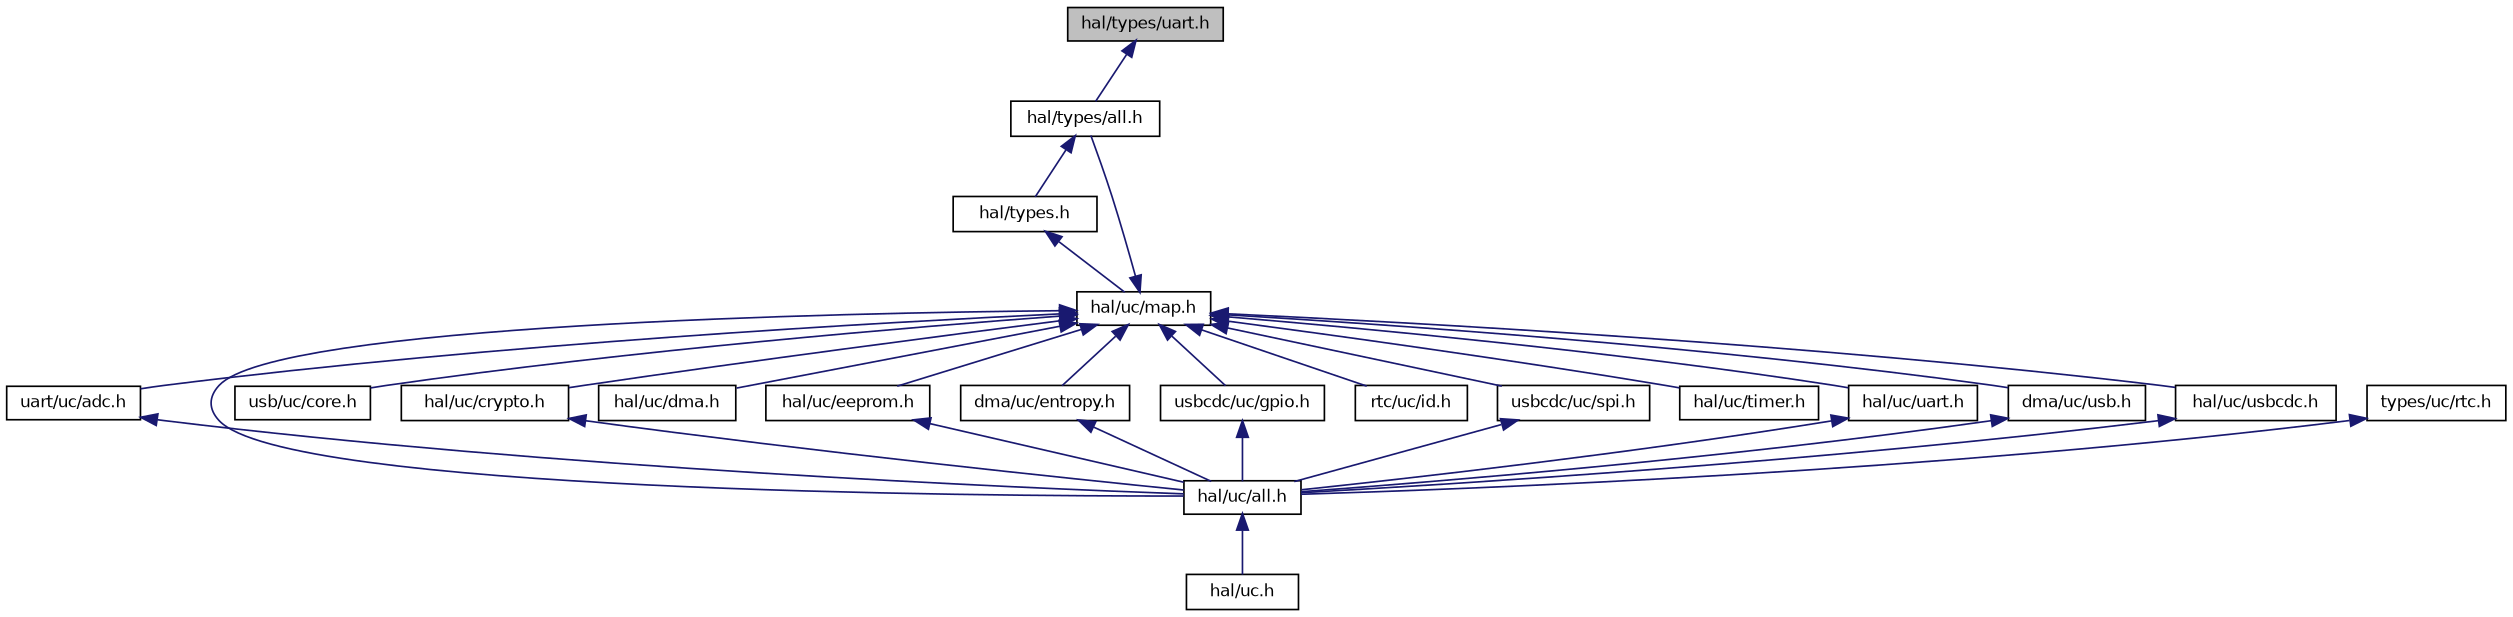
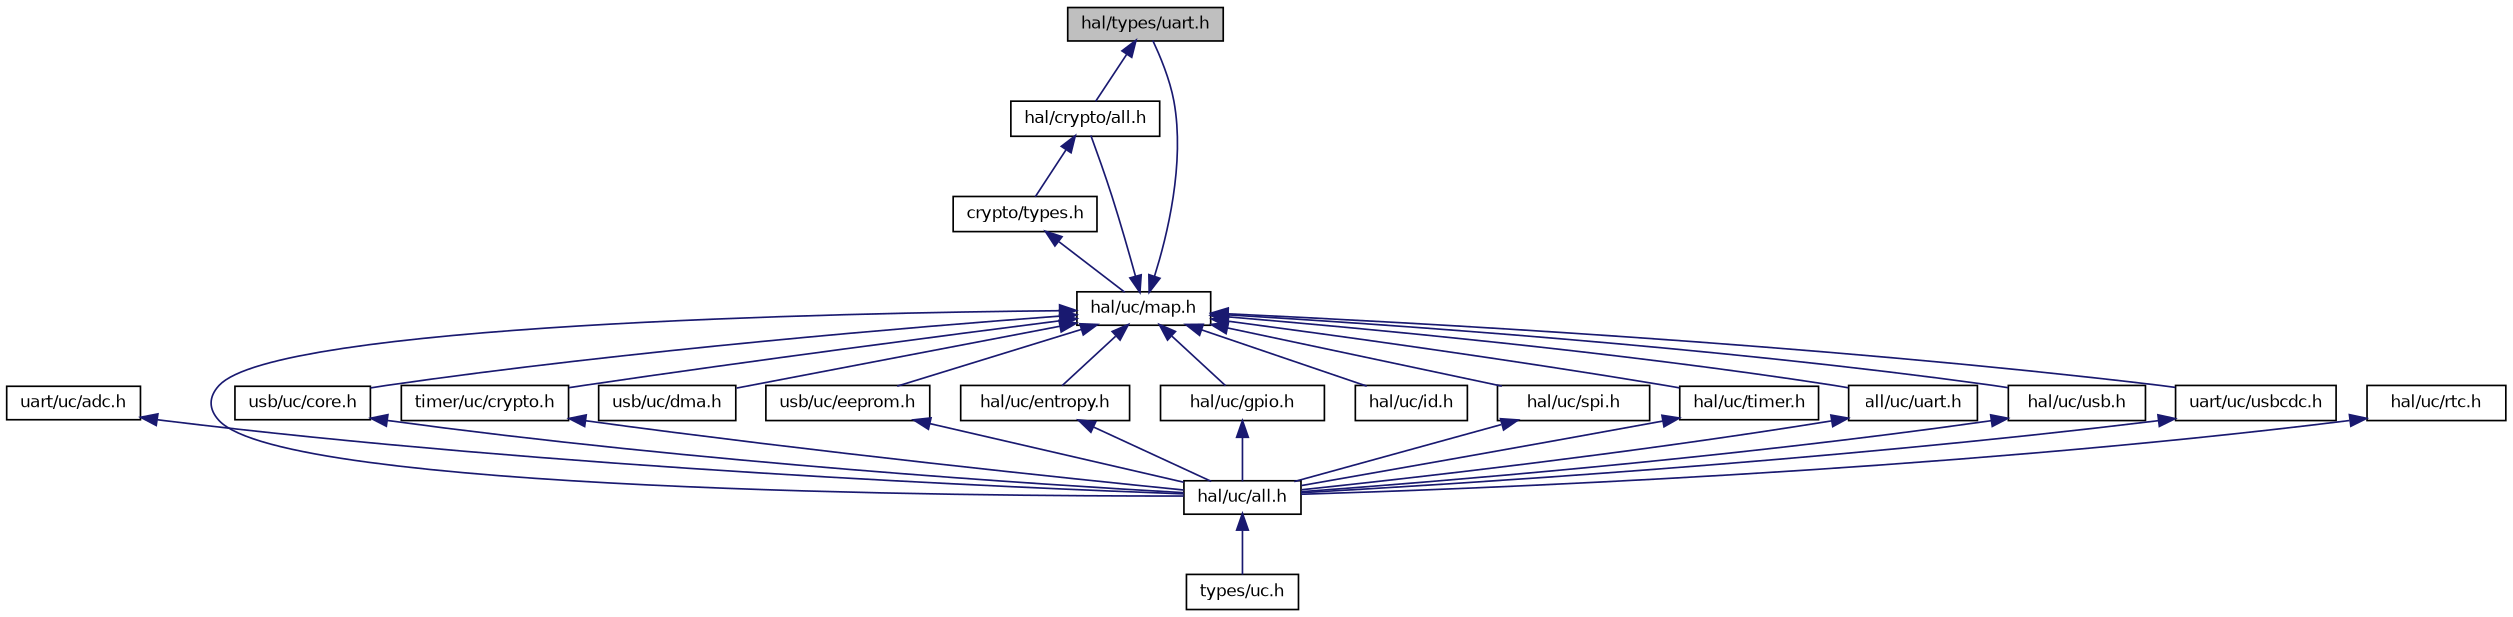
node "hal/types/all.h": label "hal/types/all.h" -> "hal/crypto/all.h"
node "hal/types.h": label "hal/types.h" -> "crypto/types.h"
edge "uart/uc/adc.h" -> "hal/uc/map.h": now "hal/types/uart.h" -> "hal/uc/map.h"
node "hal/uc/crypto.h": label "hal/uc/crypto.h" -> "timer/uc/crypto.h"
node "hal/uc/dma.h": label "hal/uc/dma.h" -> "usb/uc/dma.h"
node "hal/uc/eeprom.h": label "hal/uc/eeprom.h" -> "usb/uc/eeprom.h"
node "dma/uc/entropy.h": label "dma/uc/entropy.h" -> "hal/uc/entropy.h"
node "usbcdc/uc/gpio.h": label "usbcdc/uc/gpio.h" -> "hal/uc/gpio.h"
node "rtc/uc/id.h": label "rtc/uc/id.h" -> "hal/uc/id.h"
node "usbcdc/uc/spi.h": label "usbcdc/uc/spi.h" -> "hal/uc/spi.h"
node "hal/uc/uart.h": label "hal/uc/uart.h" -> "all/uc/uart.h"
node "dma/uc/usb.h": label "dma/uc/usb.h" -> "hal/uc/usb.h"
node "hal/uc/usbcdc.h": label "hal/uc/usbcdc.h" -> "uart/uc/usbcdc.h"
node "types/uc/rtc.h": label "types/uc/rtc.h" -> "hal/uc/rtc.h"
edge "hal/uc/all.h" -> "hal/uc/timer.h": added
edge "hal/uc/all.h" -> "usb/uc/core.h": added
node "hal/uc.h": label "hal/uc.h" -> "types/uc.h"
